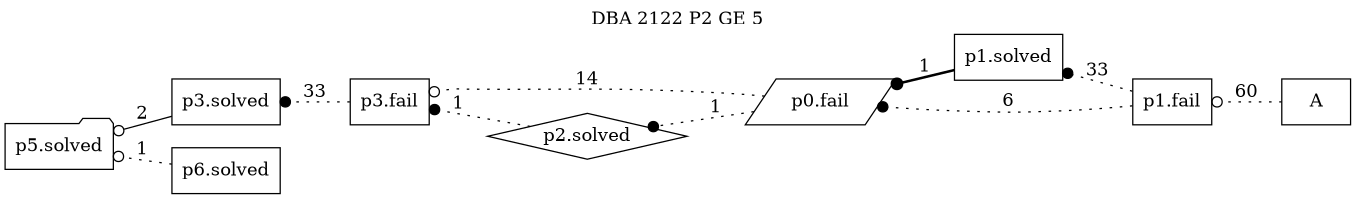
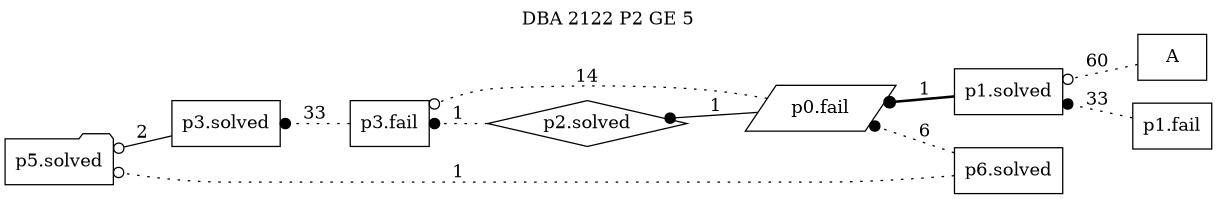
edge "A" -> "p1.fail": now "A" -> "p1.solved"
edge "p1.fail" -> "p0.fail": now "p6.solved" -> "p0.fail"
edge "p0.fail" -> "p2.solved": style dotted -> solid
